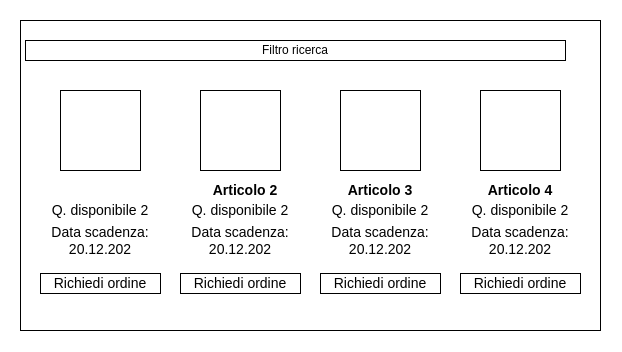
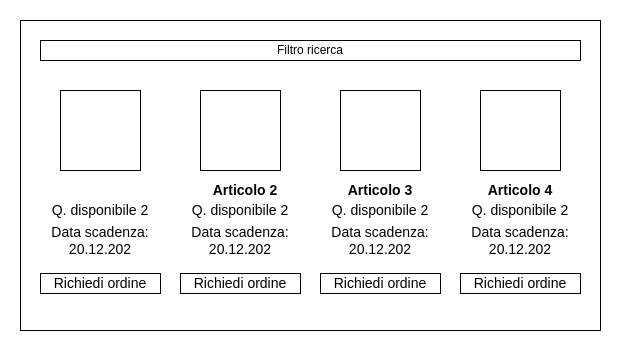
node "Filtro ricerca": moved (296, 51) -> (311, 51)
